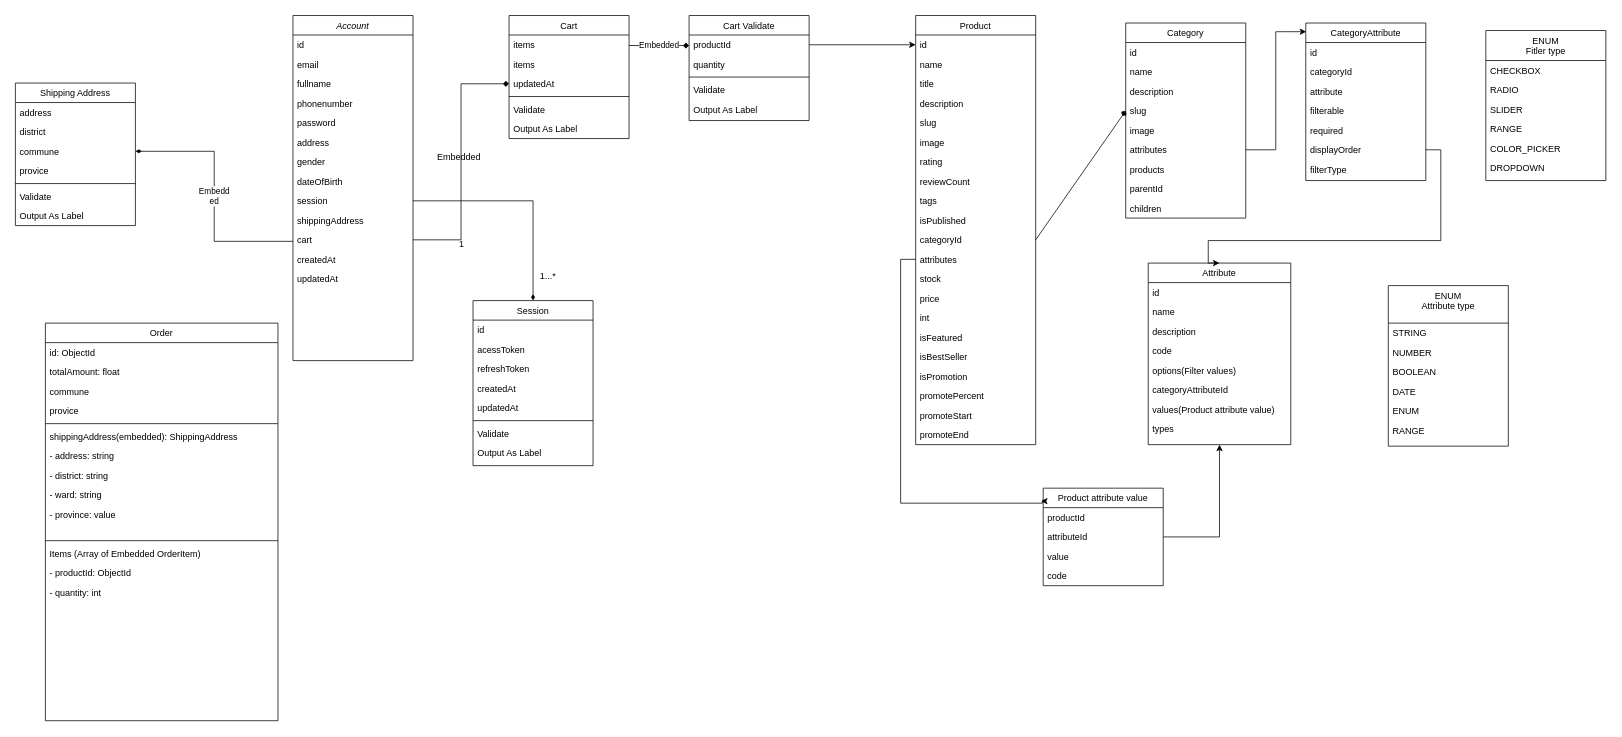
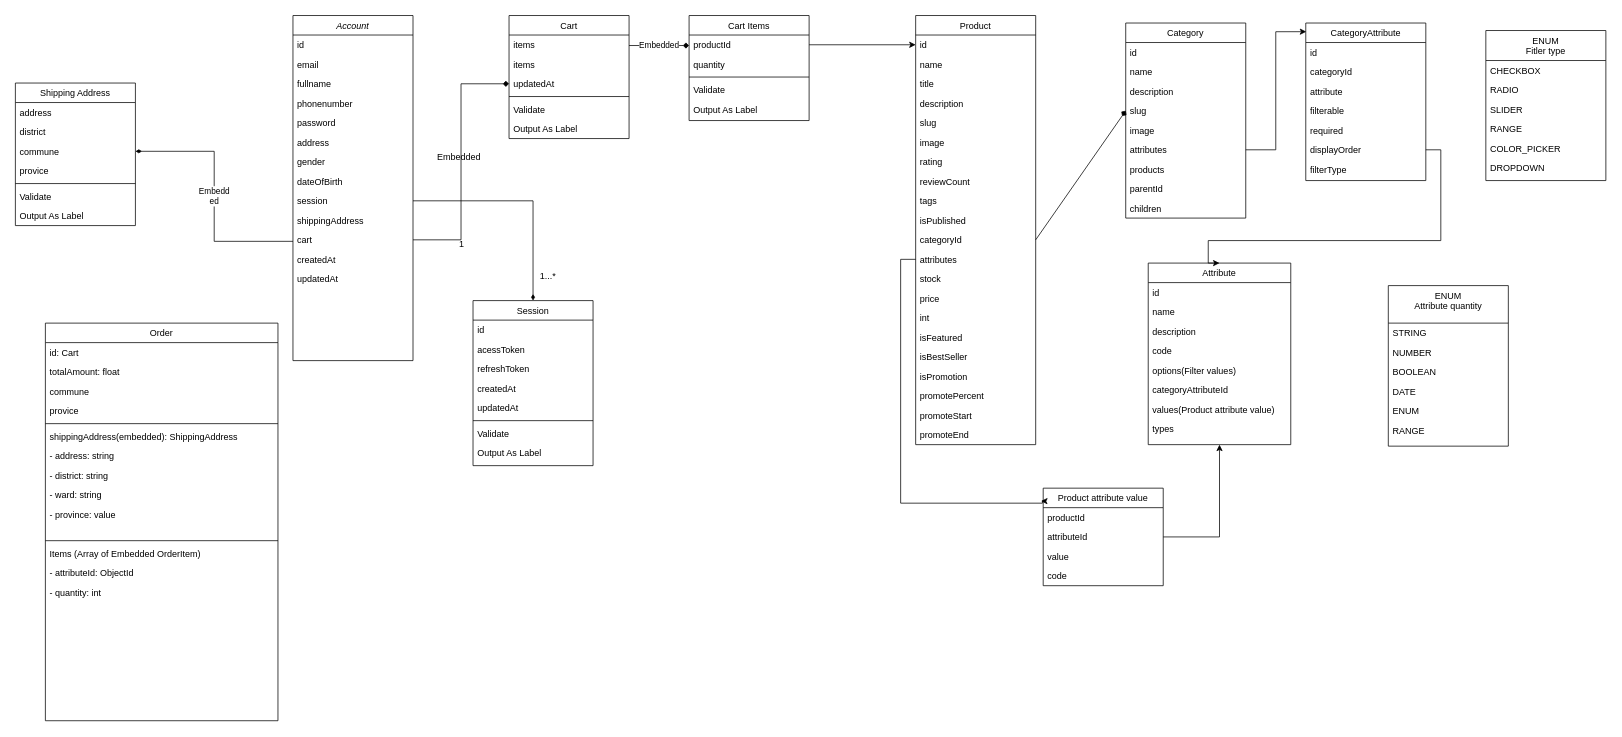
node "Cart Validate": label "Cart Validate" -> "Cart Items"
node "ENUM Attribute type": label "ENUM Attribute type" -> "ENUM Attribute quantity"
node "id: ObjectId": label "id: ObjectId" -> "id: Cart"
node "- productId: ObjectId": label "- productId: ObjectId" -> "- attributeId: ObjectId"
